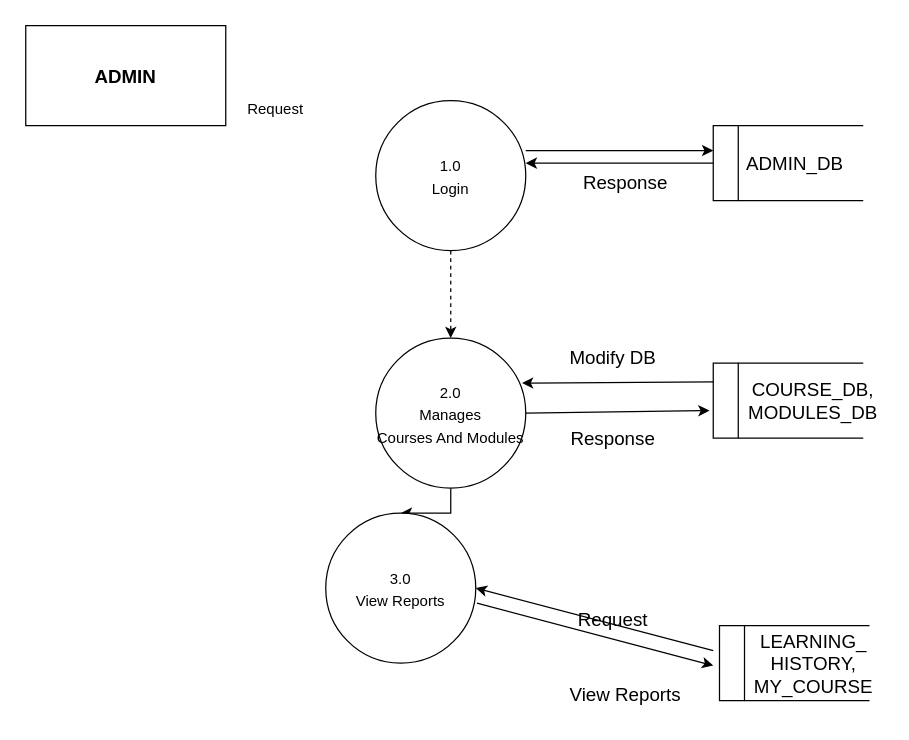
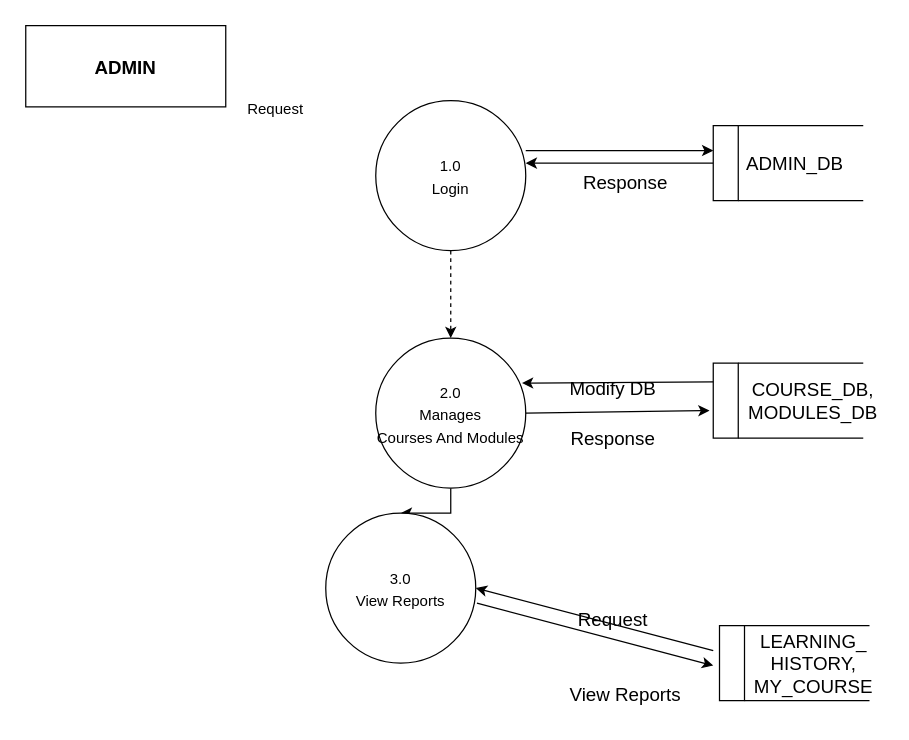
node "ADMIN": size 200x100 -> 200x81
node "Modify DB": moved (613, 357) -> (613, 388)
